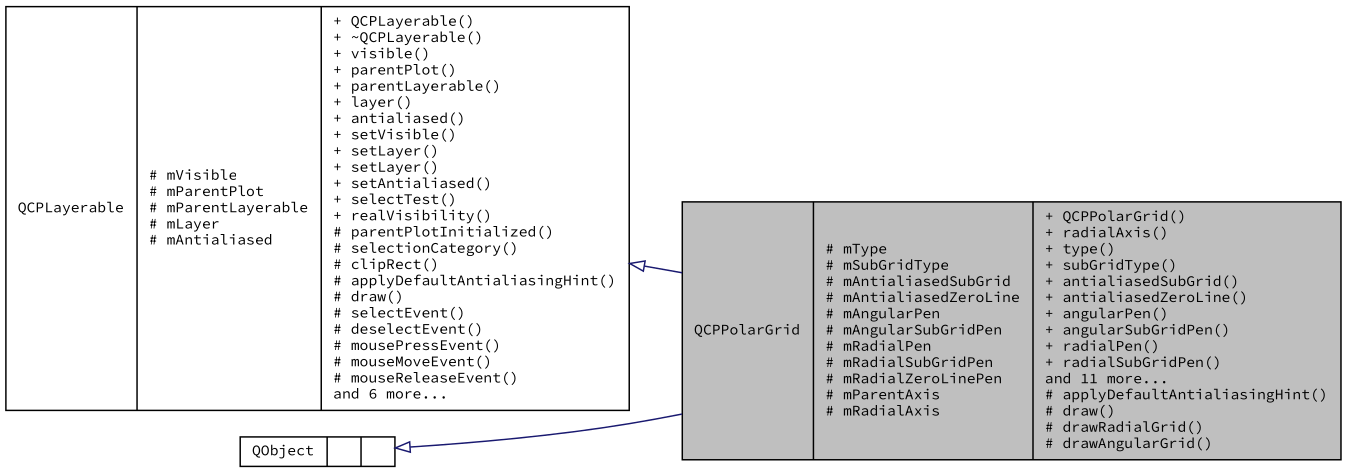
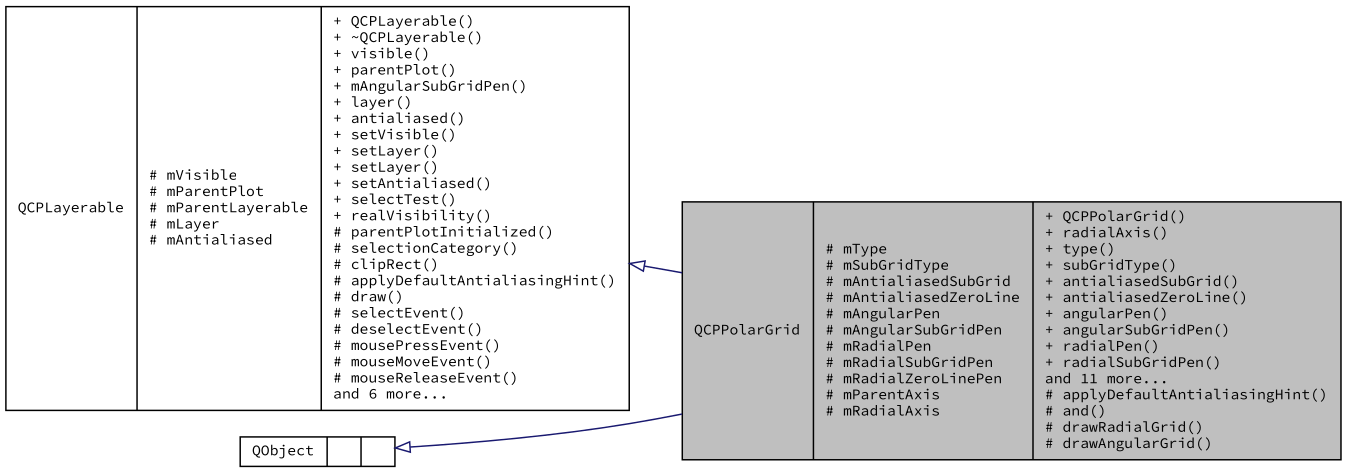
node "QCPLayerable": text "+ parentLayerable()" -> "+ mAngularSubGridPen()"
node "QCPPolarGrid": text "# draw()" -> "# and()"
